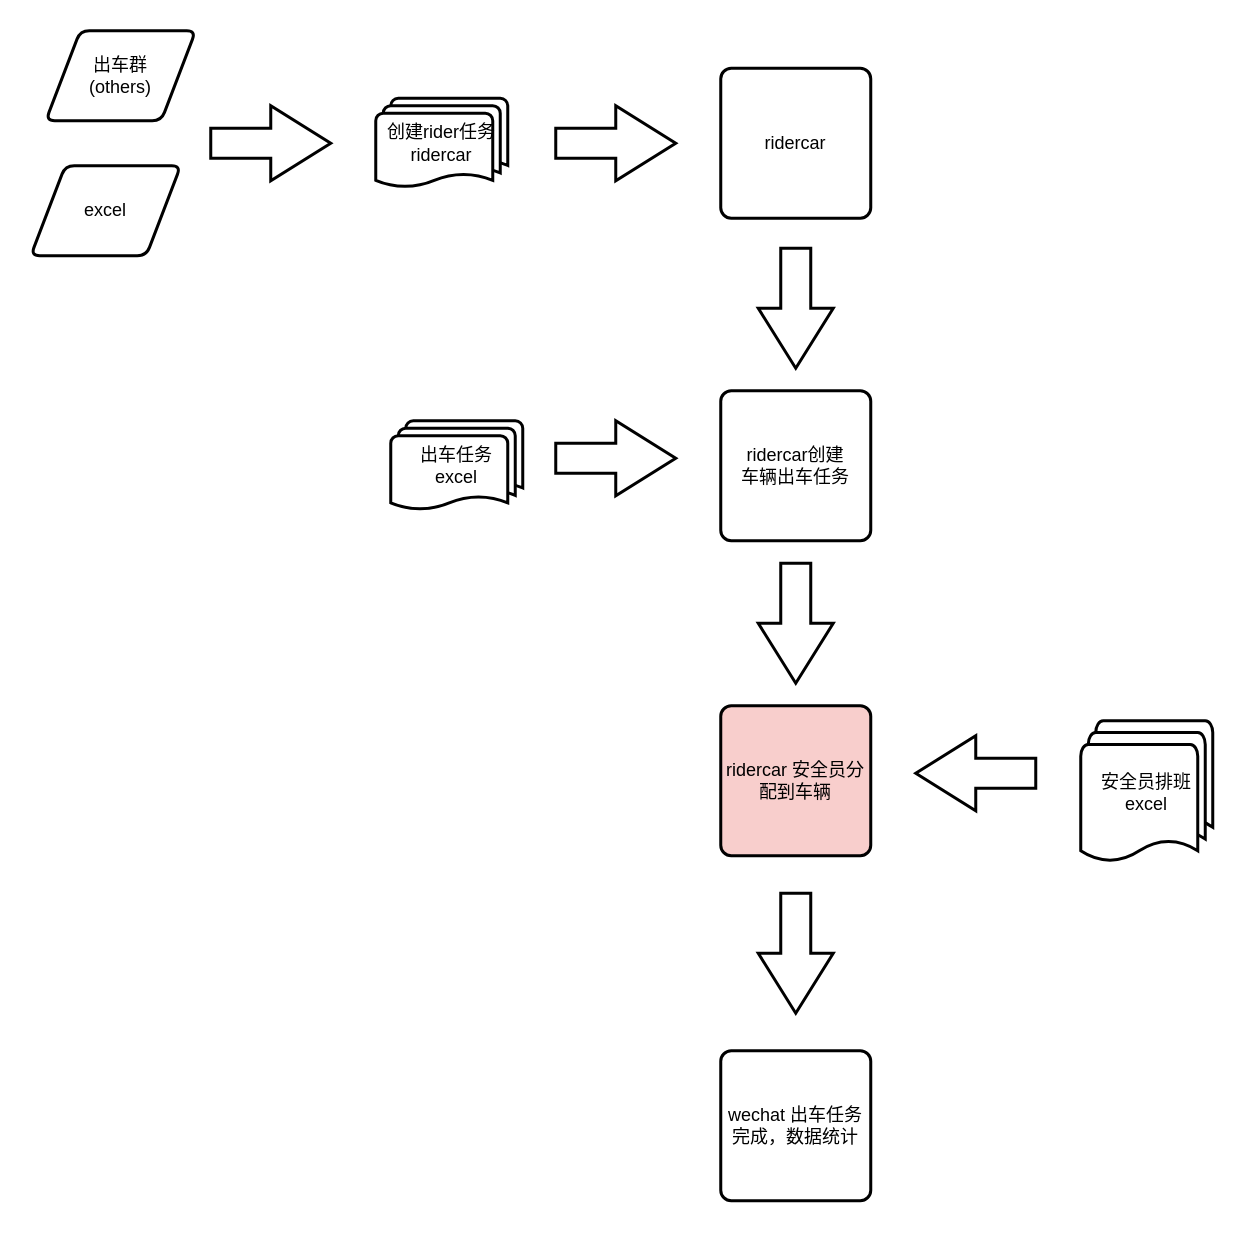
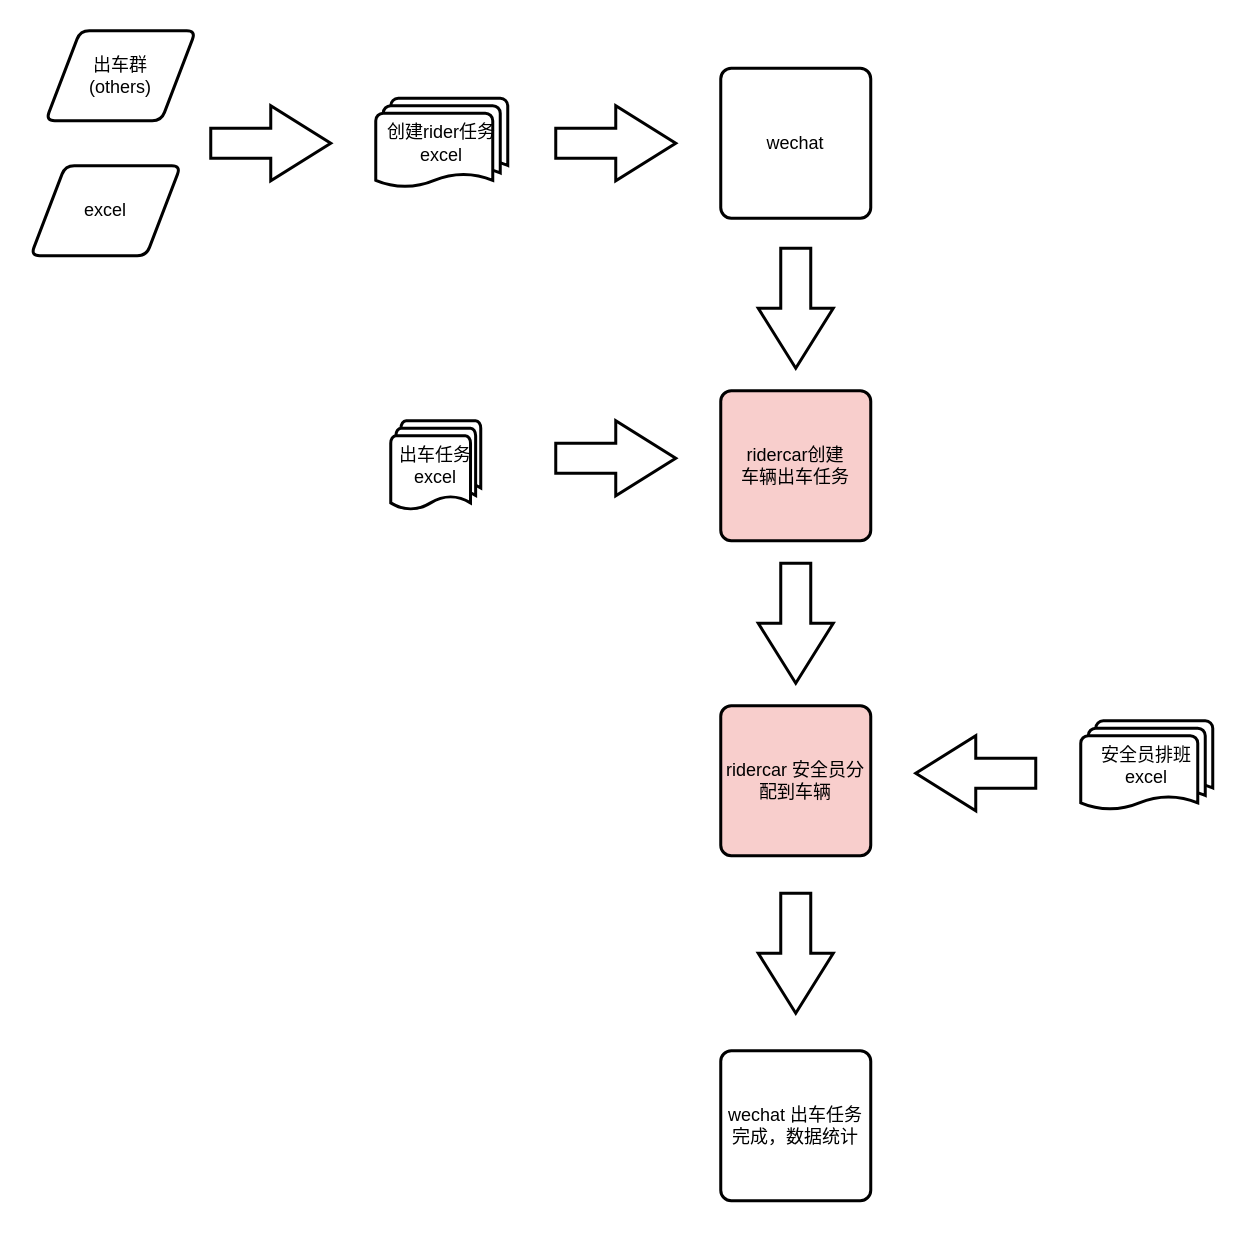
node "创建rider任务 ridercar": label "创建rider任务 ridercar" -> "创建rider任务 excel"
node "ridercar": label "ridercar" -> "wechat"
node "出车任务 excel": size 132x90 -> 90x90
node "ridercar创建 车辆出车任务": fillcolor #ffffff -> #f8cecc
node "安全员排班excel": size 132x143 -> 132x90
